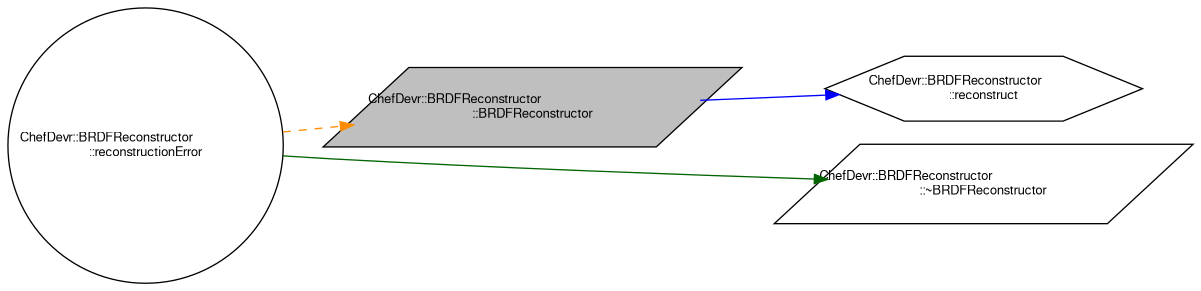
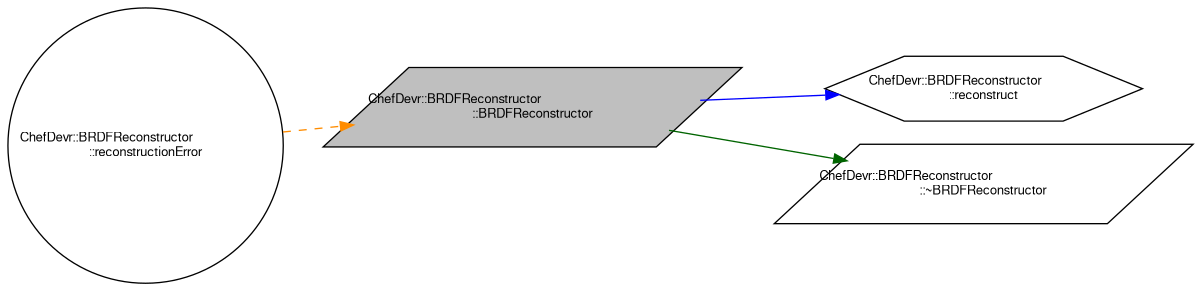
edge "ChefDevr::BRDFReconstructor ::reconstructionError" -> "ChefDevr::BRDFReconstructor ::~BRDFReconstructor": now "ChefDevr::BRDFReconstructor ::BRDFReconstructor" -> "ChefDevr::BRDFReconstructor ::~BRDFReconstructor"
